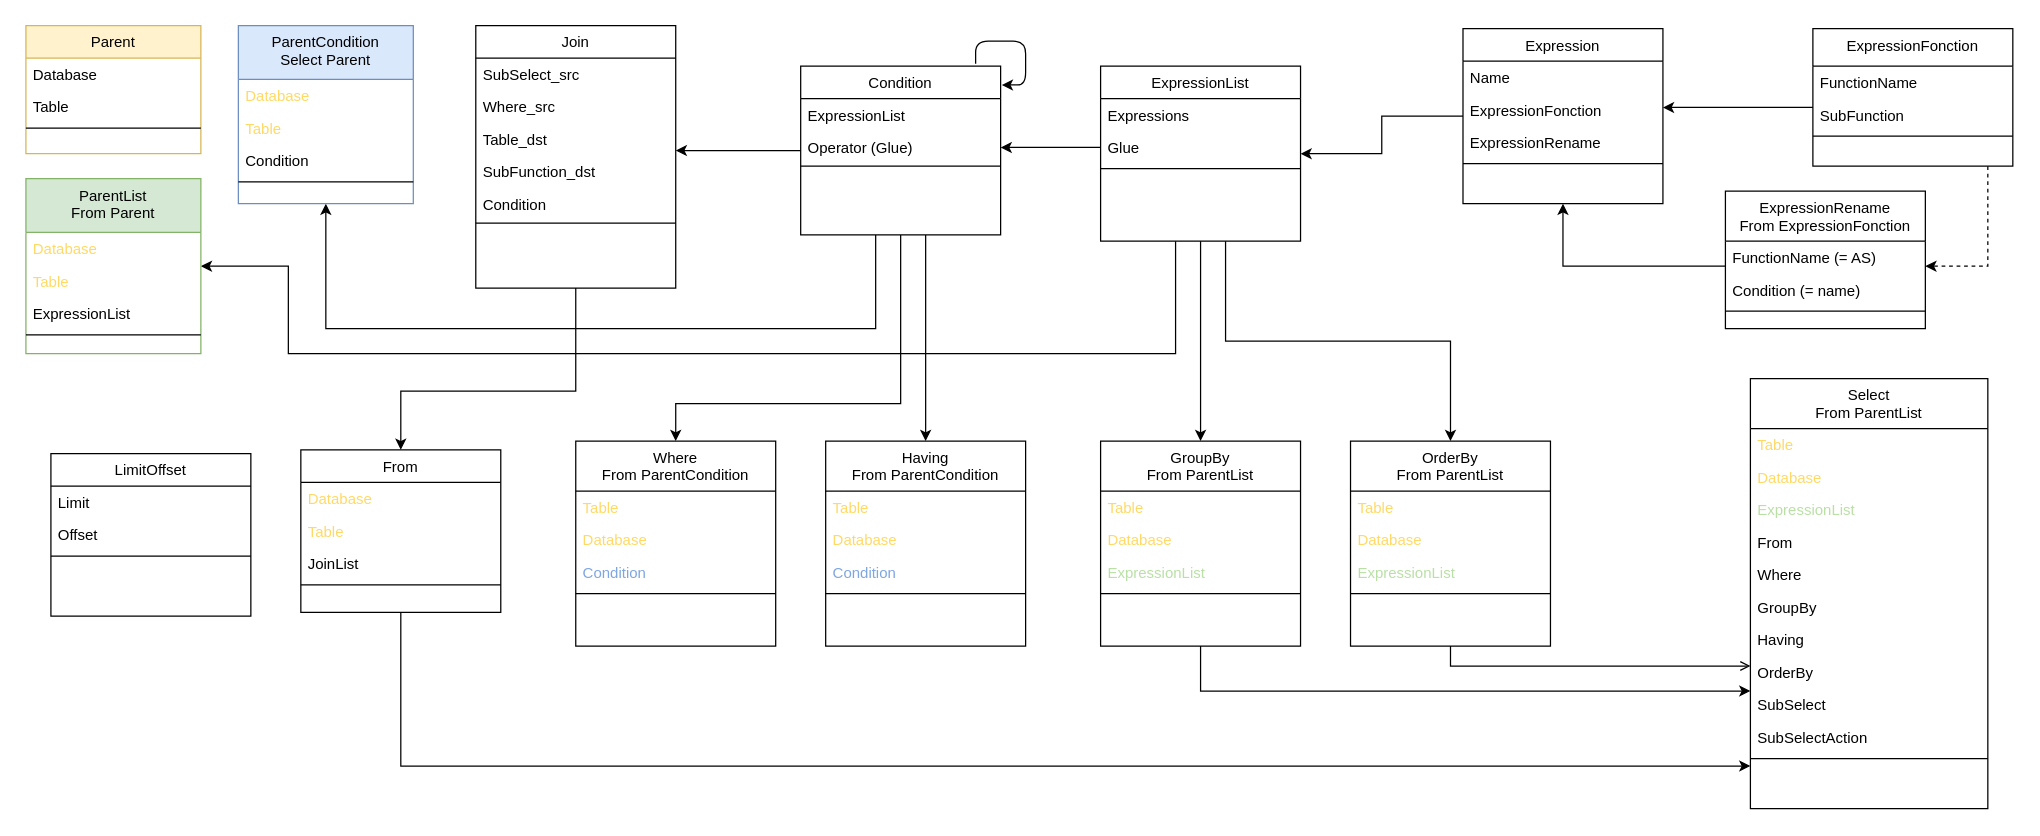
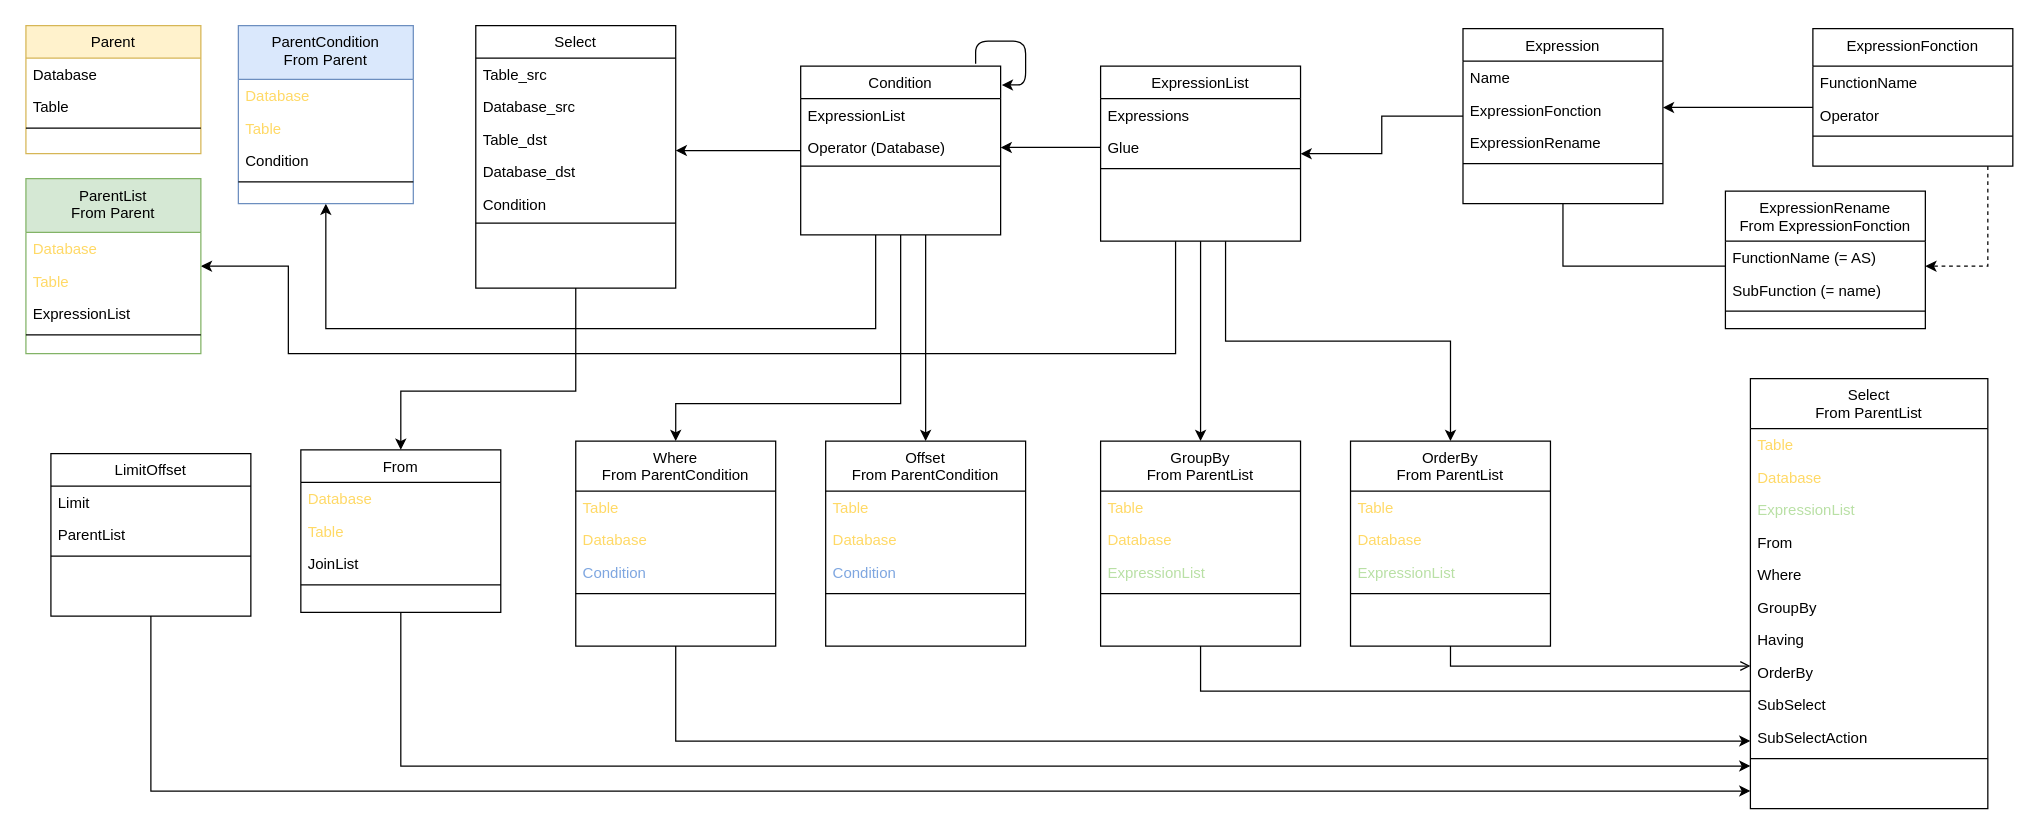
node "ParentCondition Select Parent": label "ParentCondition Select Parent" -> "ParentCondition From Parent"
node "Join": label "Join" -> "Select"
node "SubSelect_src": label "SubSelect_src" -> "Table_src"
node "Where_src": label "Where_src" -> "Database_src"
node "SubFunction": label "SubFunction" -> "Operator"
node "Operator (Glue)": label "Operator (Glue)" -> "Operator (Database)"
node "SubFunction_dst": label "SubFunction_dst" -> "Database_dst"
edge "ExpressionRename From ExpressionFonction" -> "Expression": arrowhead classic -> none
node "Condition (= name)": label "Condition (= name)" -> "SubFunction (= name)"
node "Having From ParentCondition": label "Having From ParentCondition" -> "Offset From ParentCondition"
node "Offset": label "Offset" -> "ParentList"
edge "GroupBy From ParentList" -> "Select From ParentList": arrowhead classic -> none
edge "Where From ParentCondition" -> "Select From ParentList": added
edge "LimitOffset" -> "Select From ParentList": added
